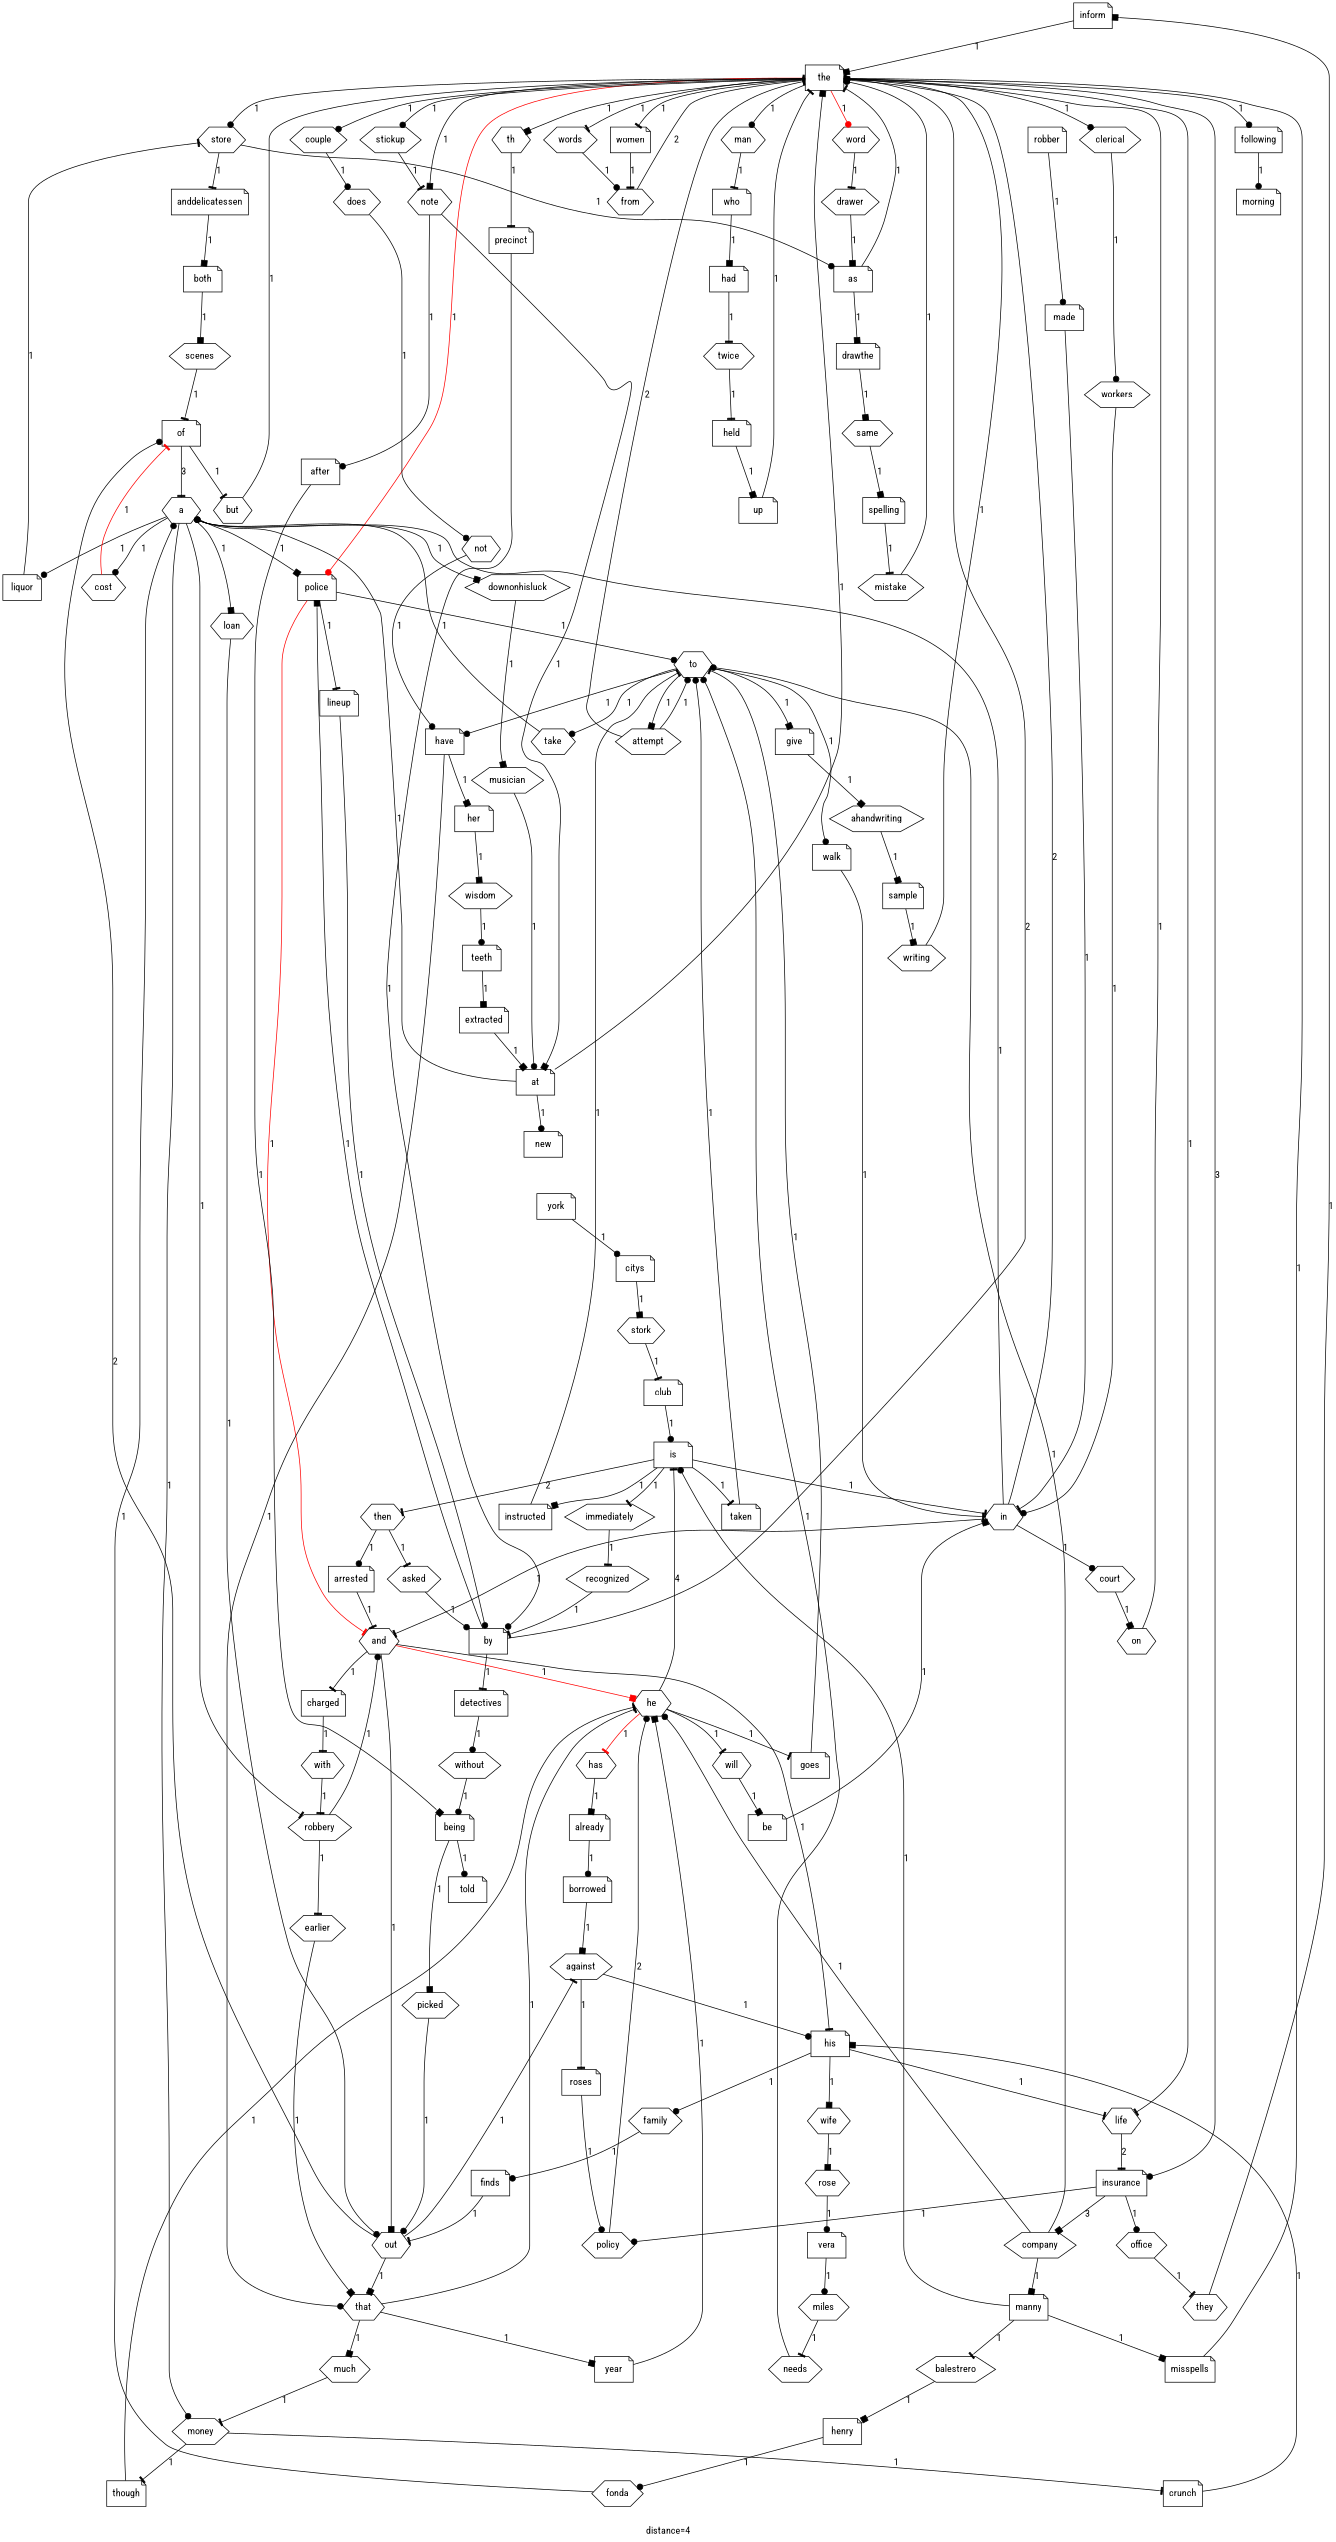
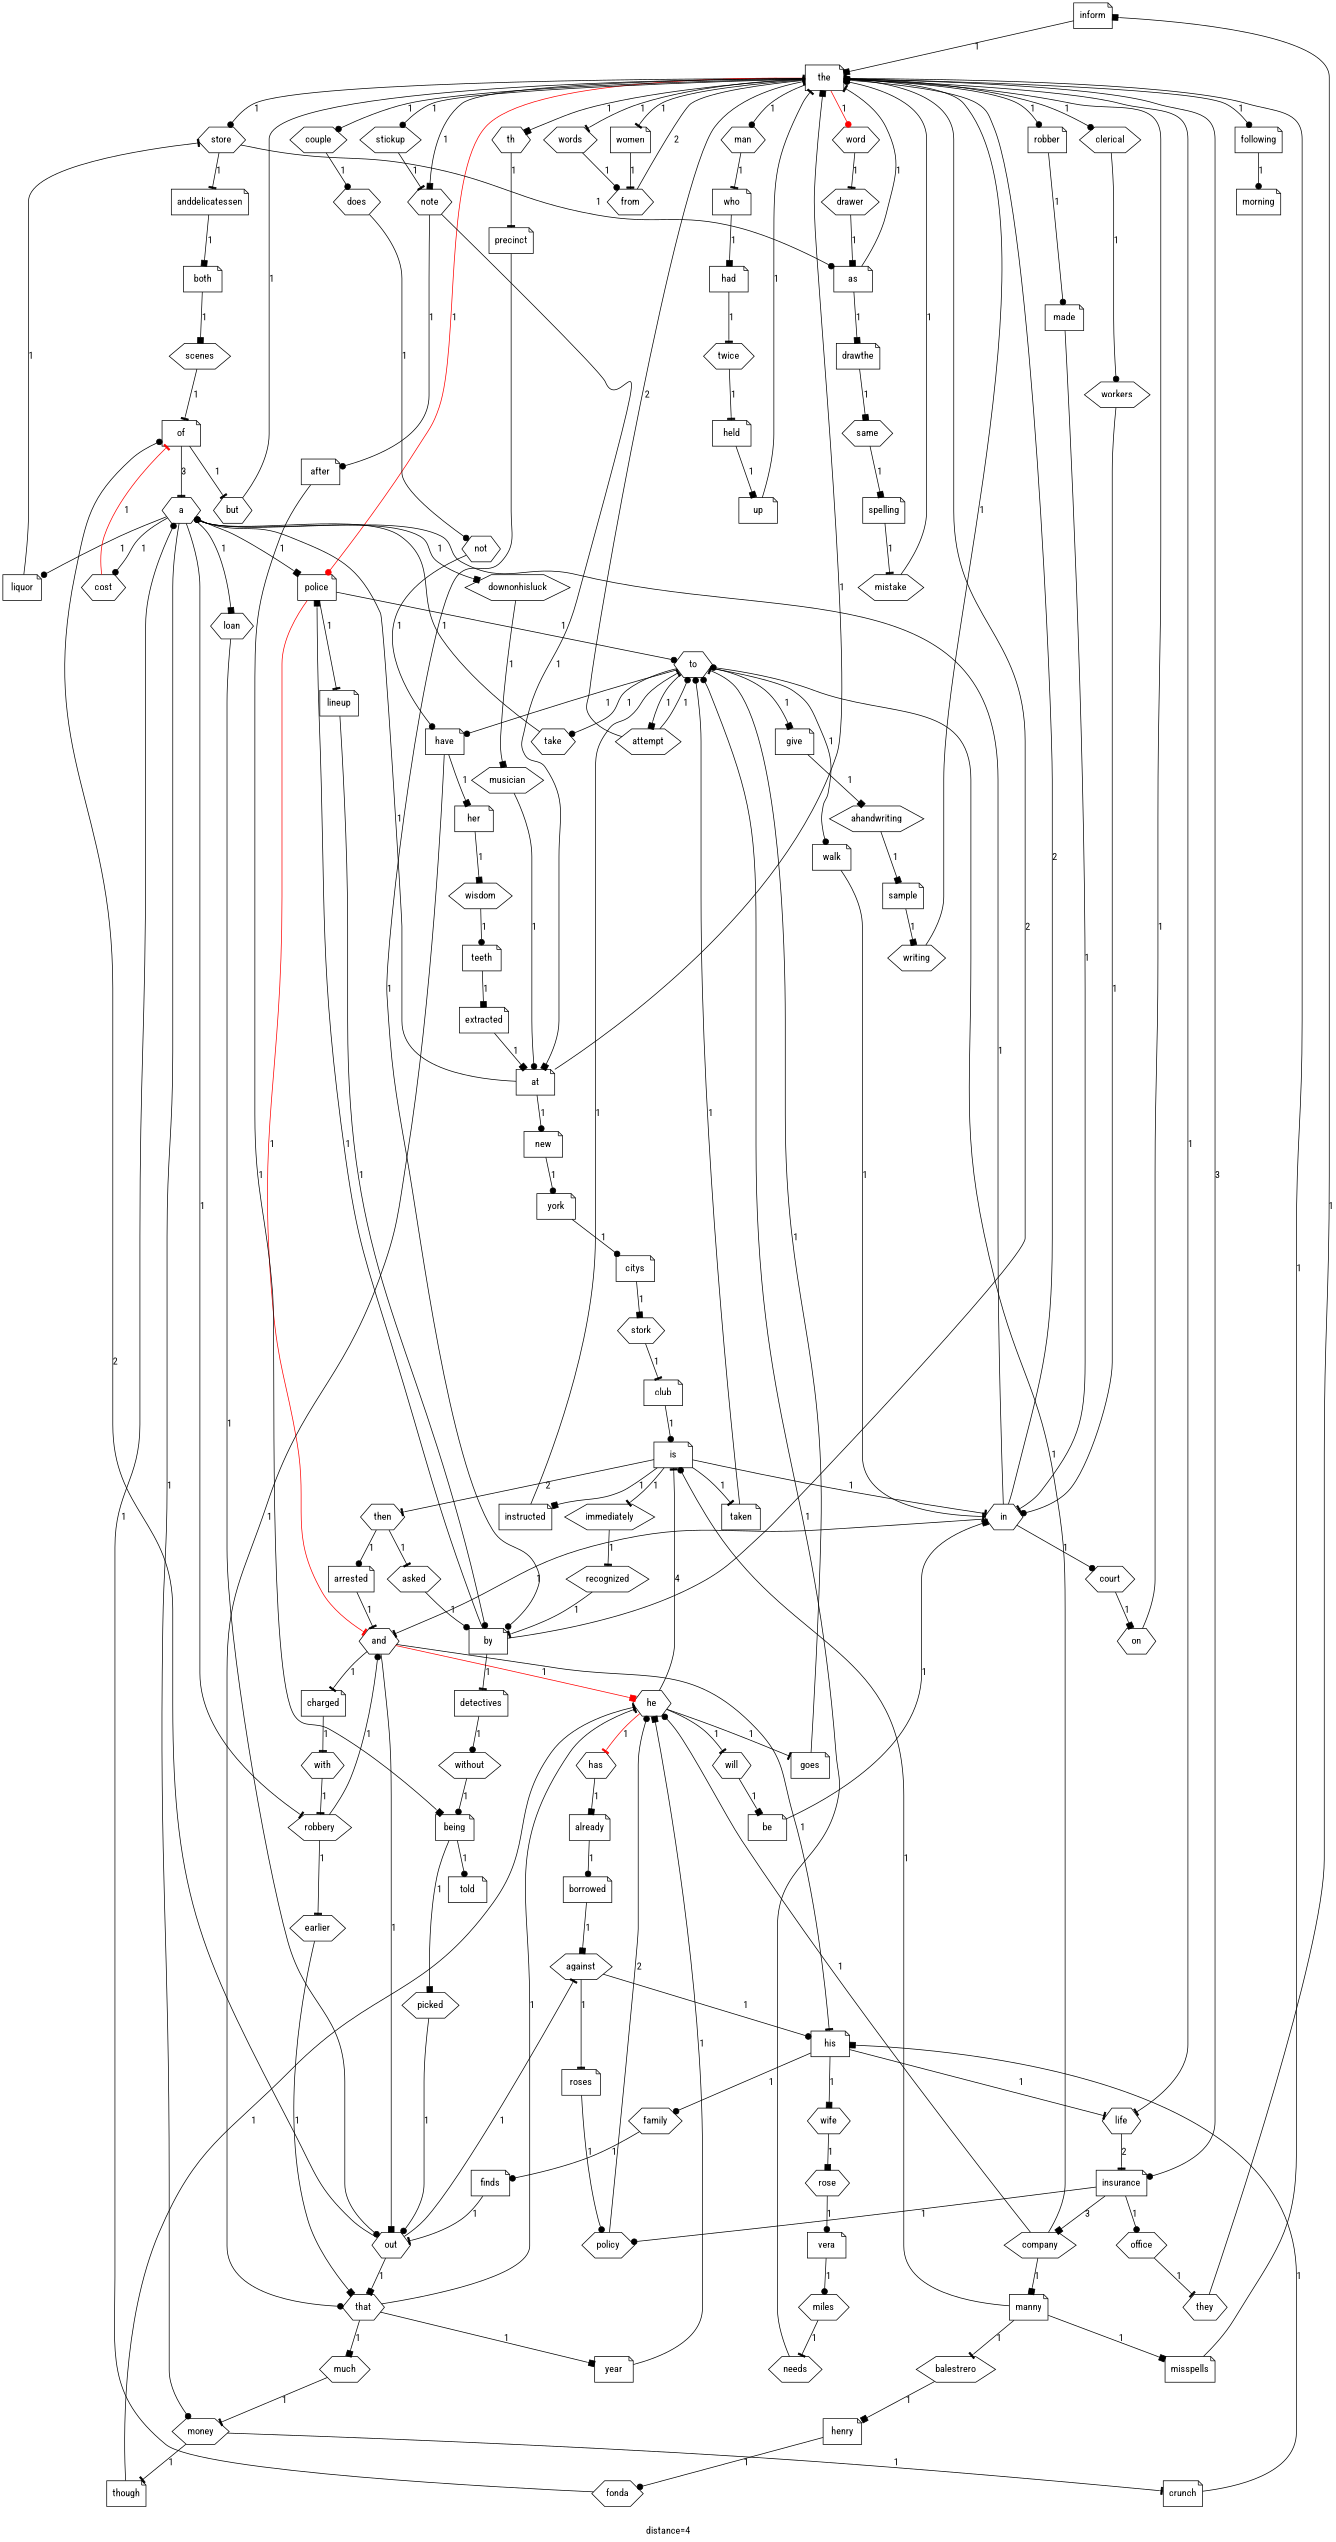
edge "the" -> "robber": added, label "1"
edge "new" -> "york": added, label "1"
